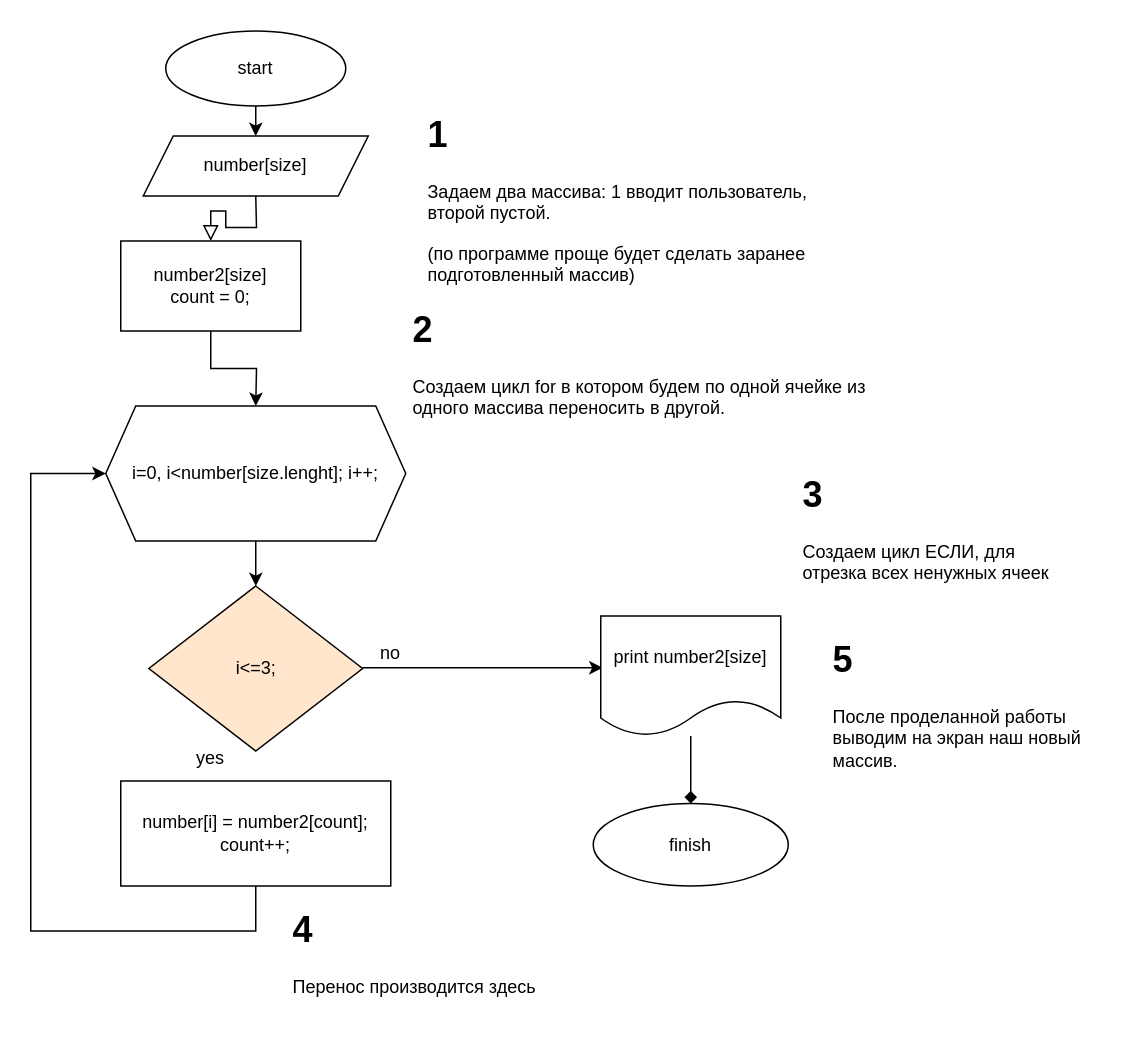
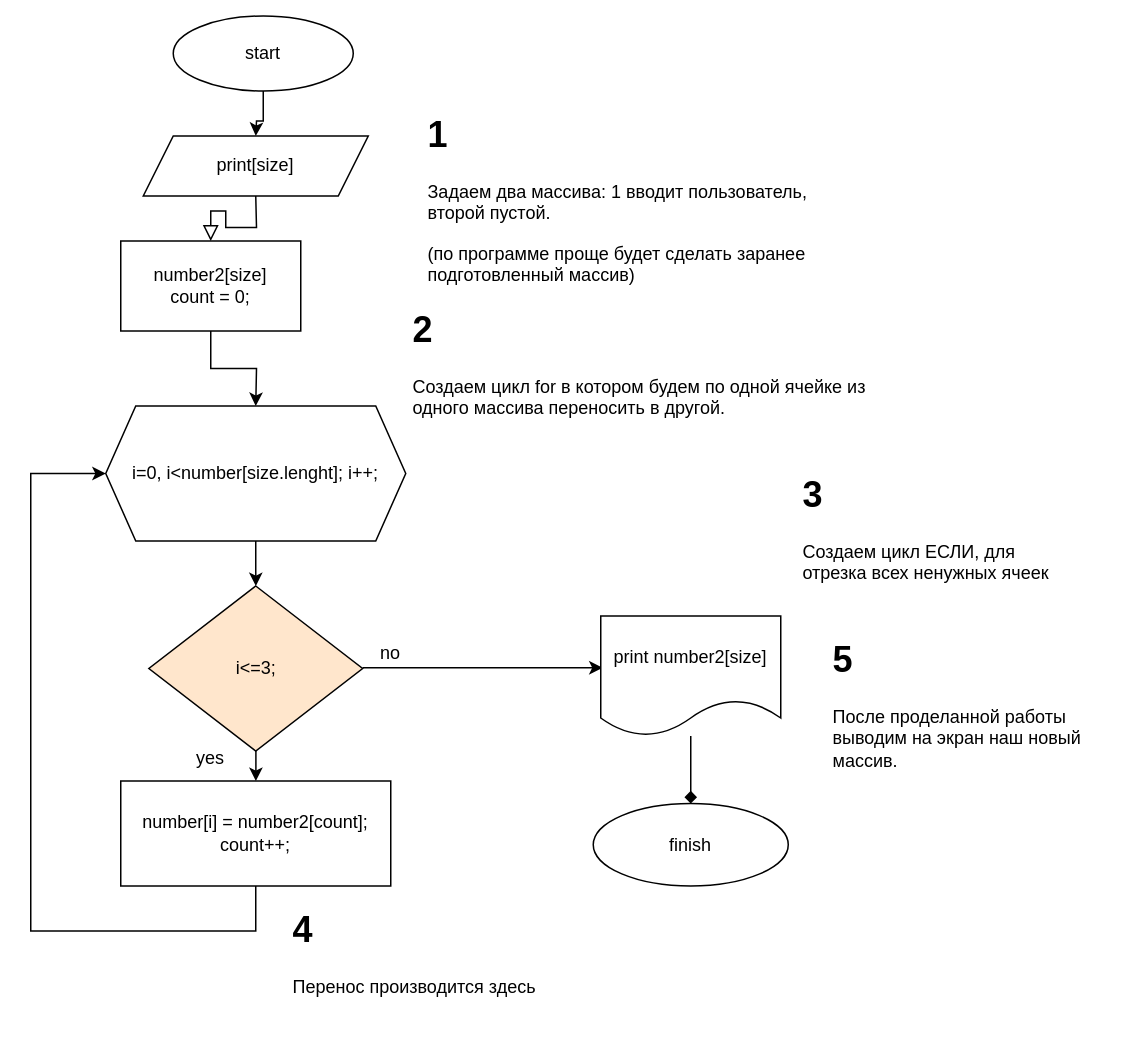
node "start": moved (256, 68) -> (263, 53)
node "number[size]": label "number[size]" -> "print[size]"
edge "i<=3;" -> "number[i] = number2[count]; count++;": added
